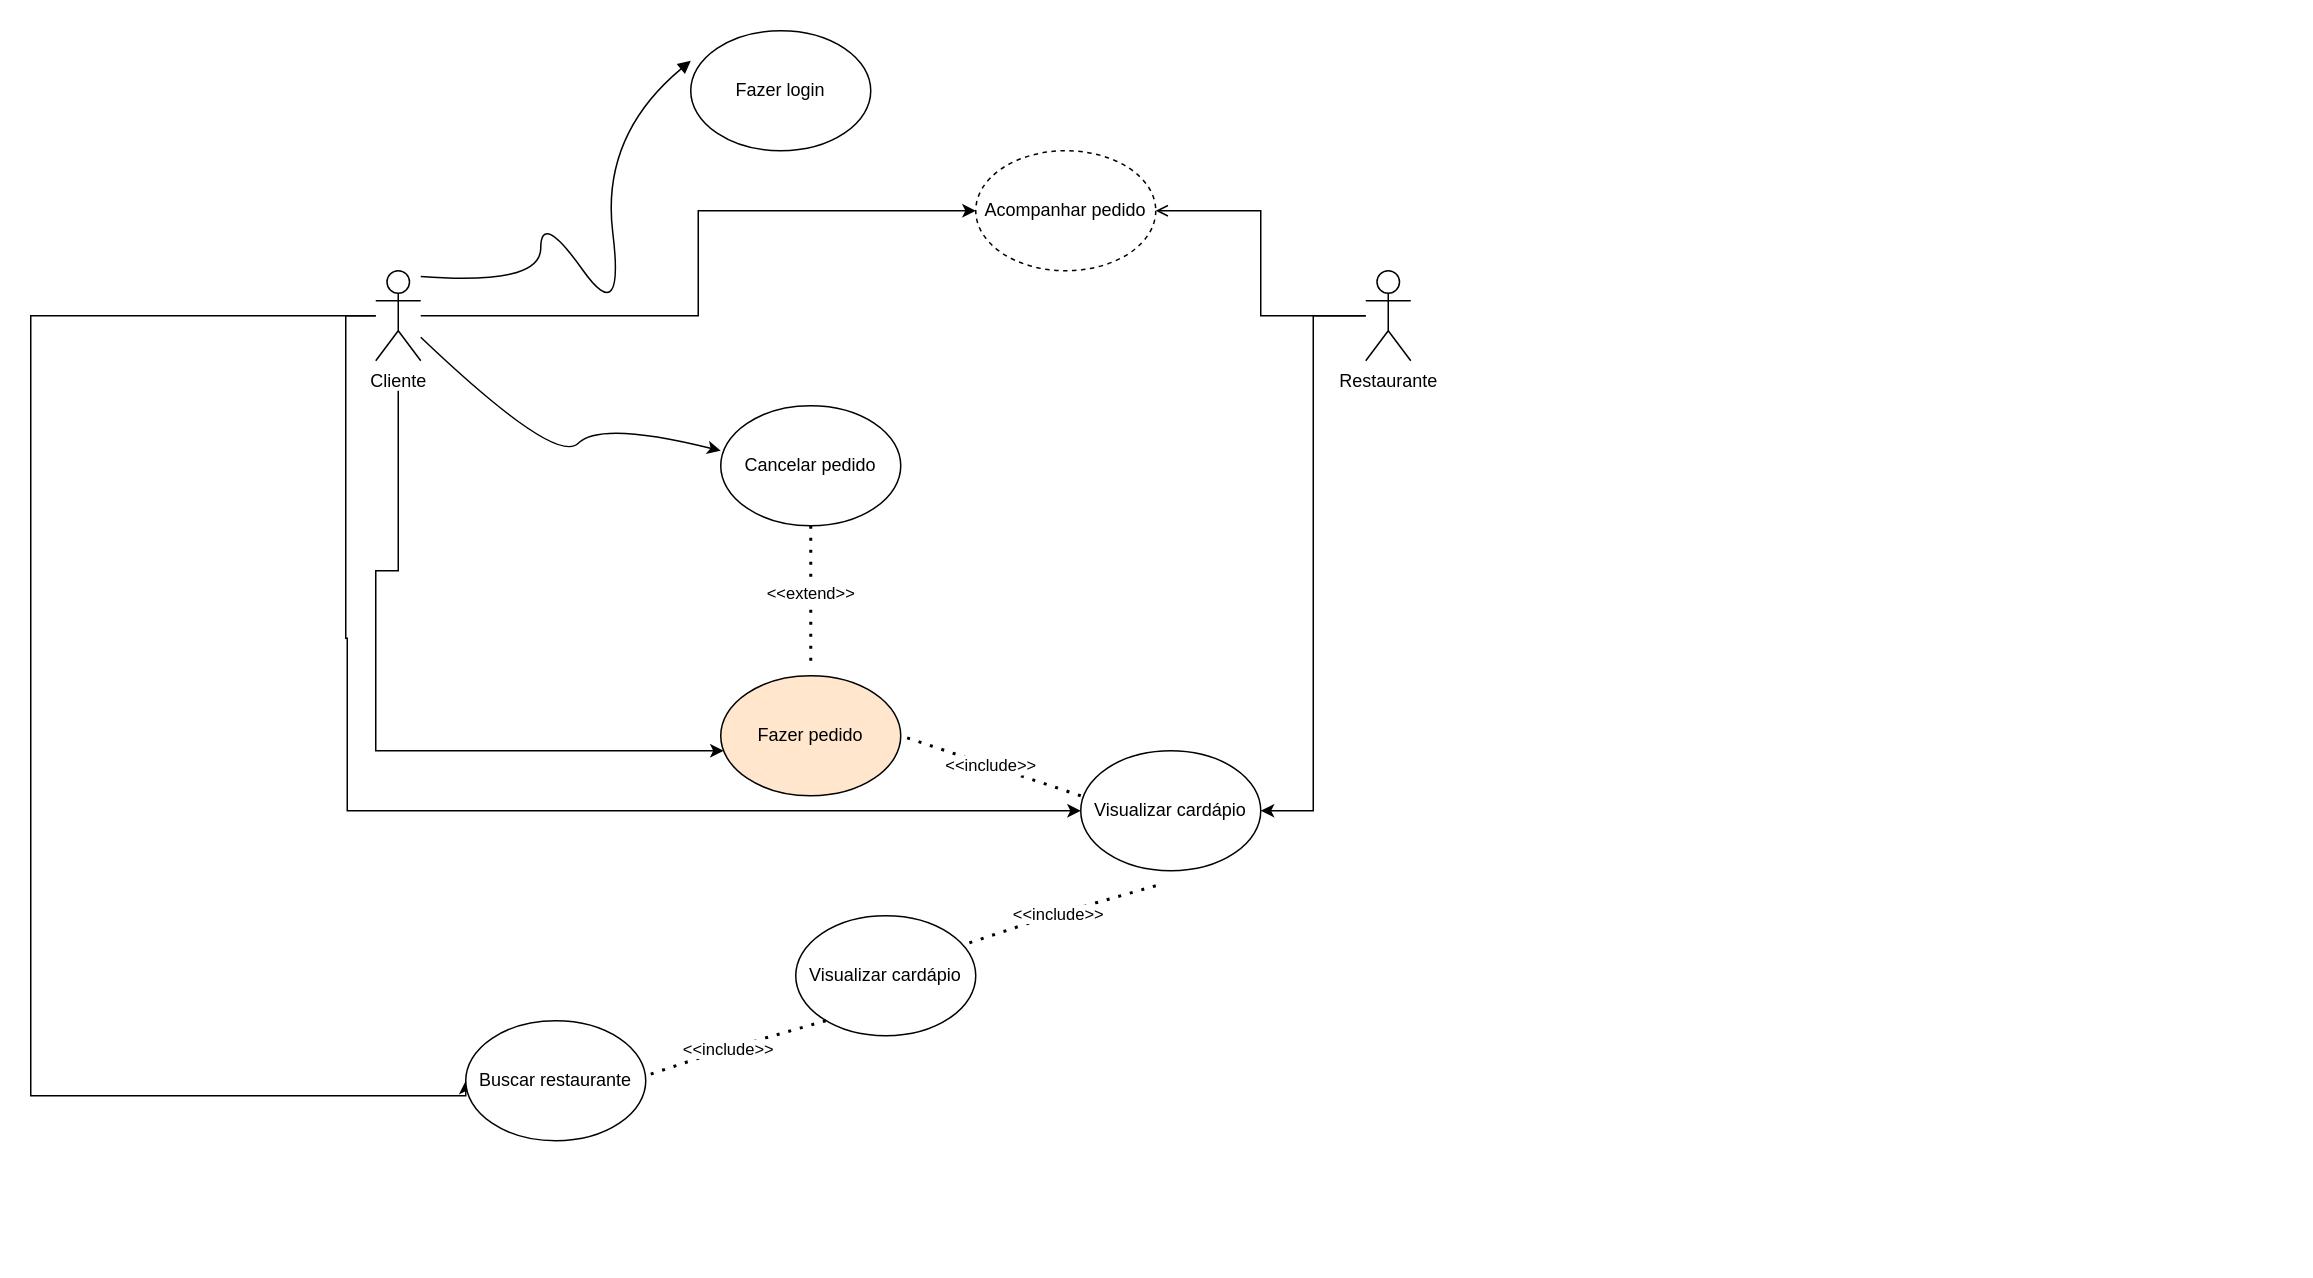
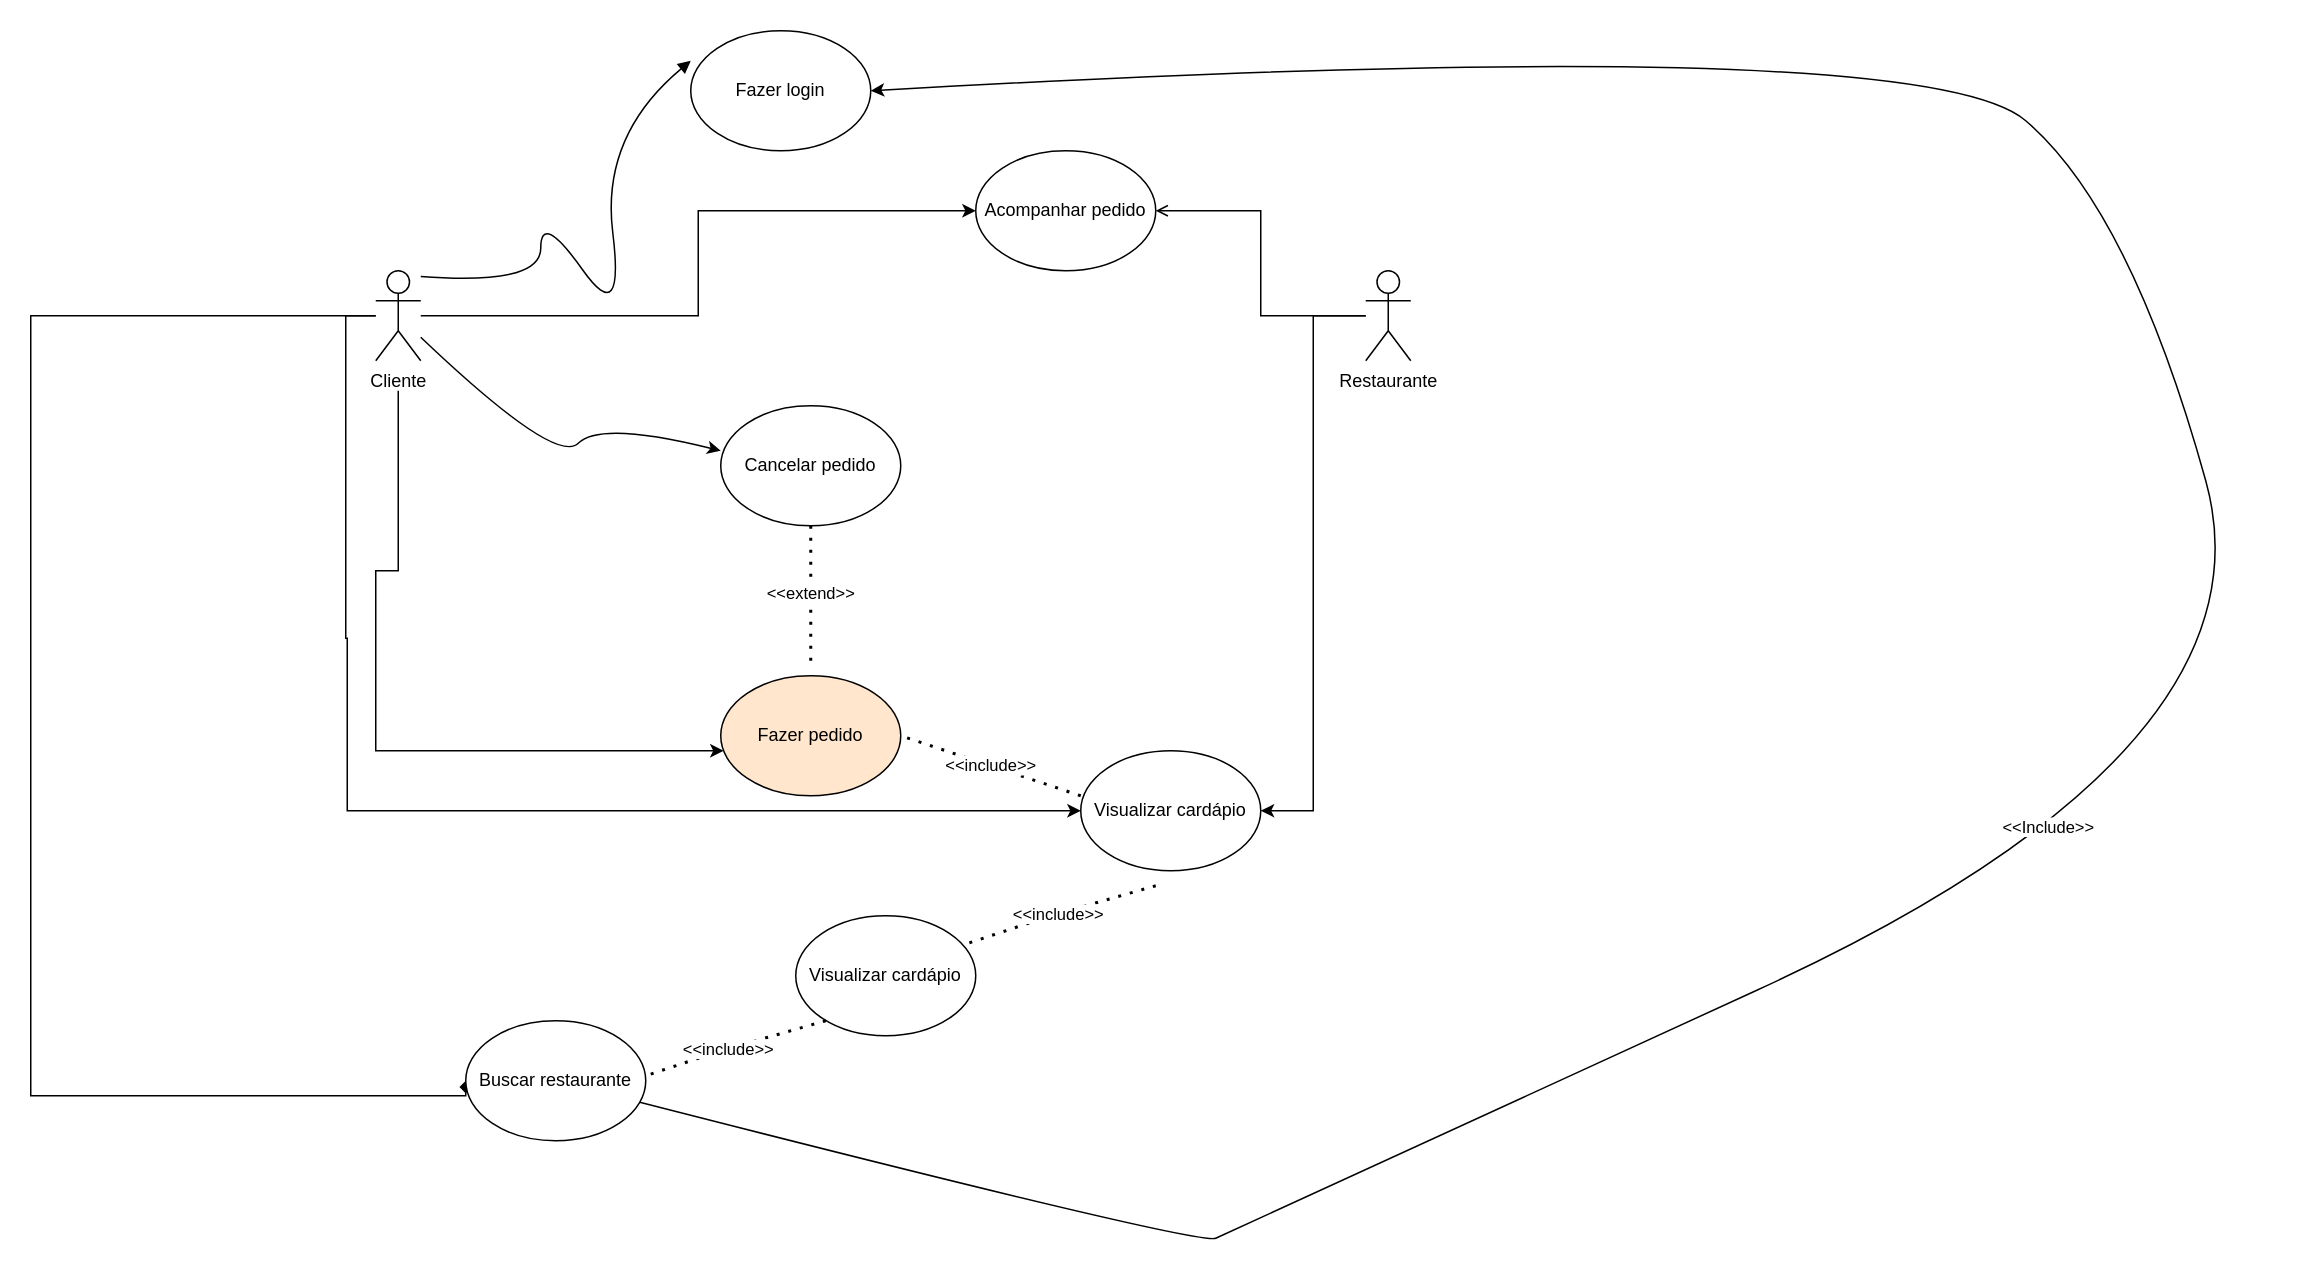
node "Acompanhar pedido": style dashed -> solid
edge "Buscar restaurante" -> "Fazer login": added, label "<<Include>>"
edge "Cliente" -> "Buscar restaurante": arrowhead classic -> diamond
